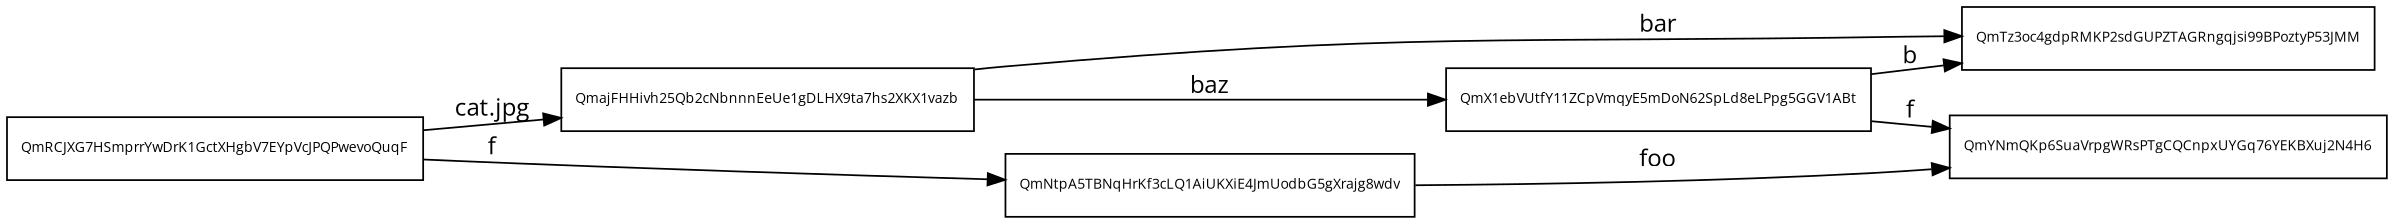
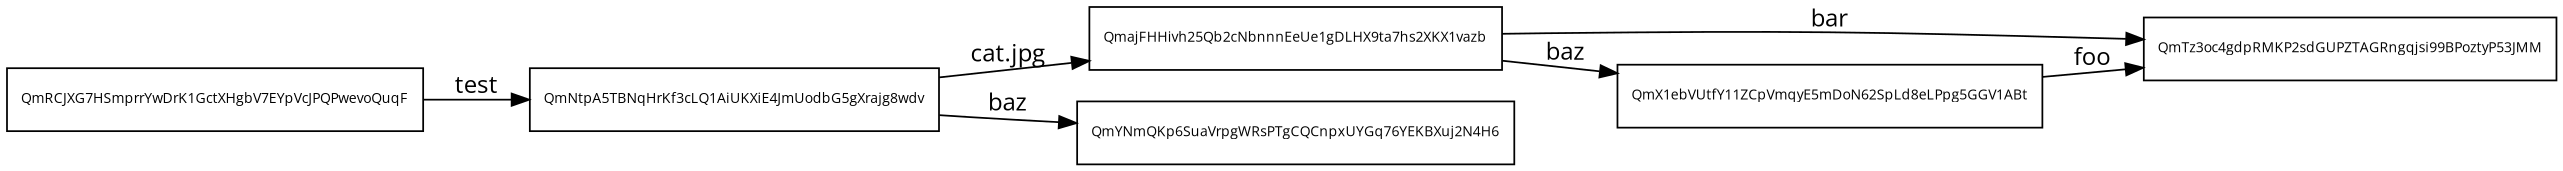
edge "QmX1ebVUtfY11ZCpVmqyE5mDoN62SpLd8eLPpg5GGV1ABt" -> "QmTz3oc4gdpRMKP2sdGUPZTAGRngqjsi99BPoztyP53JMM": label "b" -> "foo"
edge "QmX1ebVUtfY11ZCpVmqyE5mDoN62SpLd8eLPpg5GGV1ABt" -> "QmYNmQKp6SuaVrpgWRsPTgCQCnpxUYGq76YEKBXuj2N4H6": removed, label "f"
edge "QmRCJXG7HSmprrYwDrK1GctXHgbV7EYpVcJPQPwevoQuqF" -> "QmajFHHivh25Qb2cNbnnnEeUe1gDLHX9ta7hs2XKX1vazb": now "QmNtpA5TBNqHrKf3cLQ1AiUKXiE4JmUodbG5gXrajg8wdv" -> "QmajFHHivh25Qb2cNbnnnEeUe1gDLHX9ta7hs2XKX1vazb"
edge "QmRCJXG7HSmprrYwDrK1GctXHgbV7EYpVcJPQPwevoQuqF" -> "QmNtpA5TBNqHrKf3cLQ1AiUKXiE4JmUodbG5gXrajg8wdv": label "f" -> "test"
edge "QmNtpA5TBNqHrKf3cLQ1AiUKXiE4JmUodbG5gXrajg8wdv" -> "QmYNmQKp6SuaVrpgWRsPTgCQCnpxUYGq76YEKBXuj2N4H6": label "foo" -> "baz"
